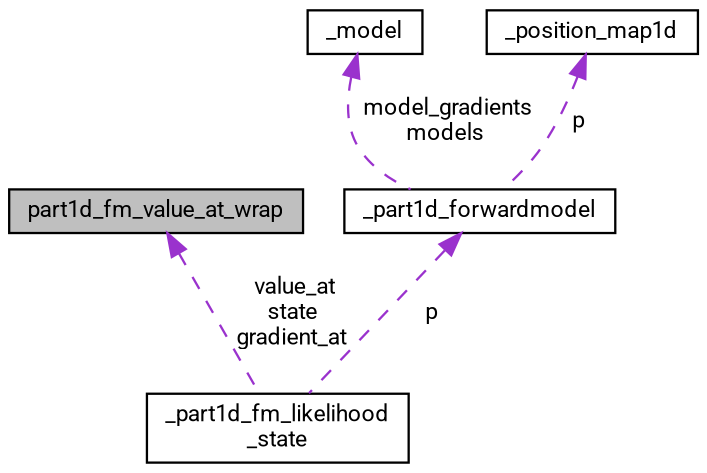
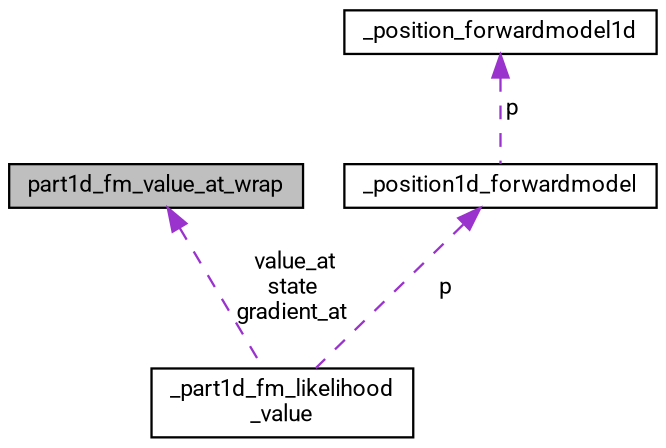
node "_model": removed
node "_position_map1d": label "_position_map1d" -> "_position_forwardmodel1d"
node "_part1d_forwardmodel": label "_part1d_forwardmodel" -> "_position1d_forwardmodel"
node "_part1d_fm_likelihood _state": label "_part1d_fm_likelihood _state" -> "_part1d_fm_likelihood _value"
